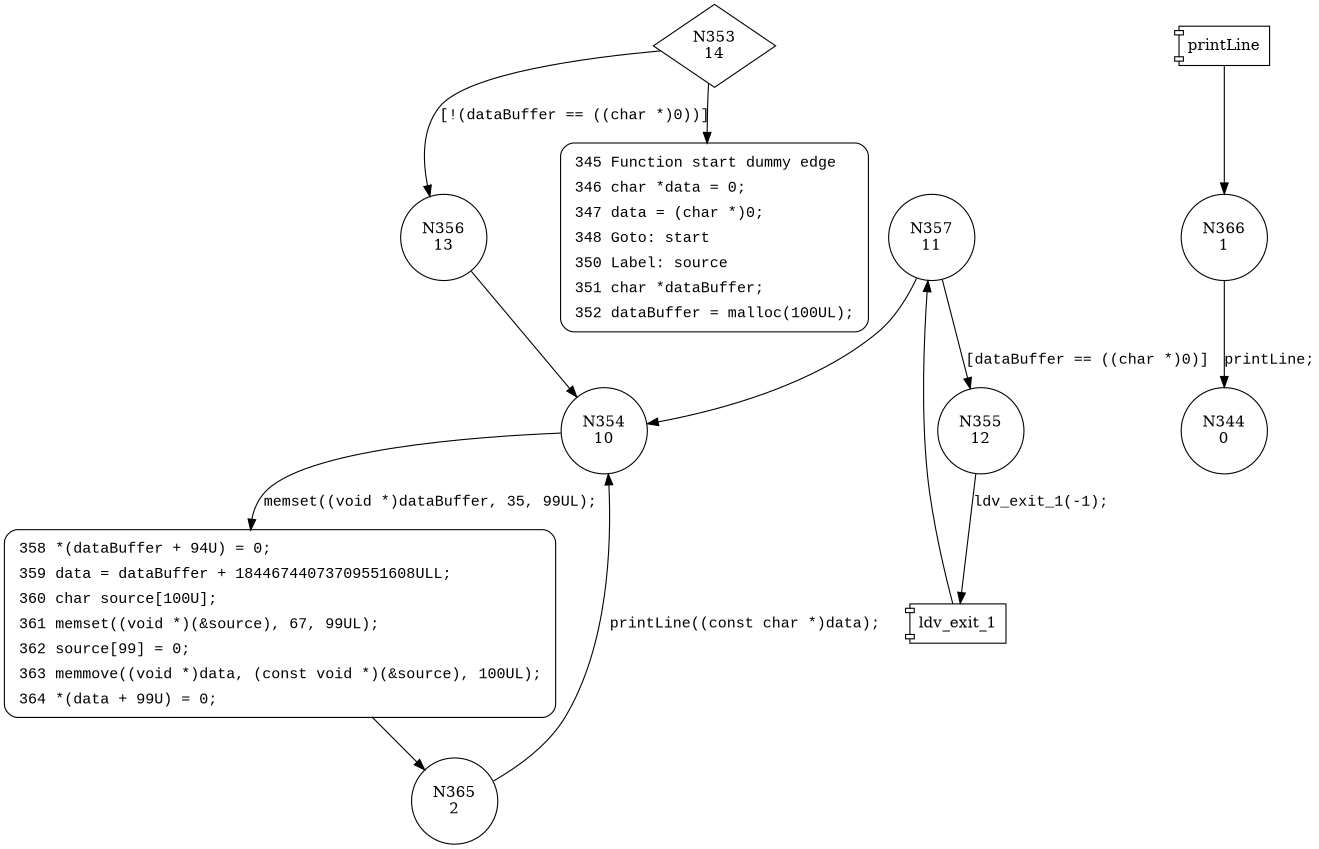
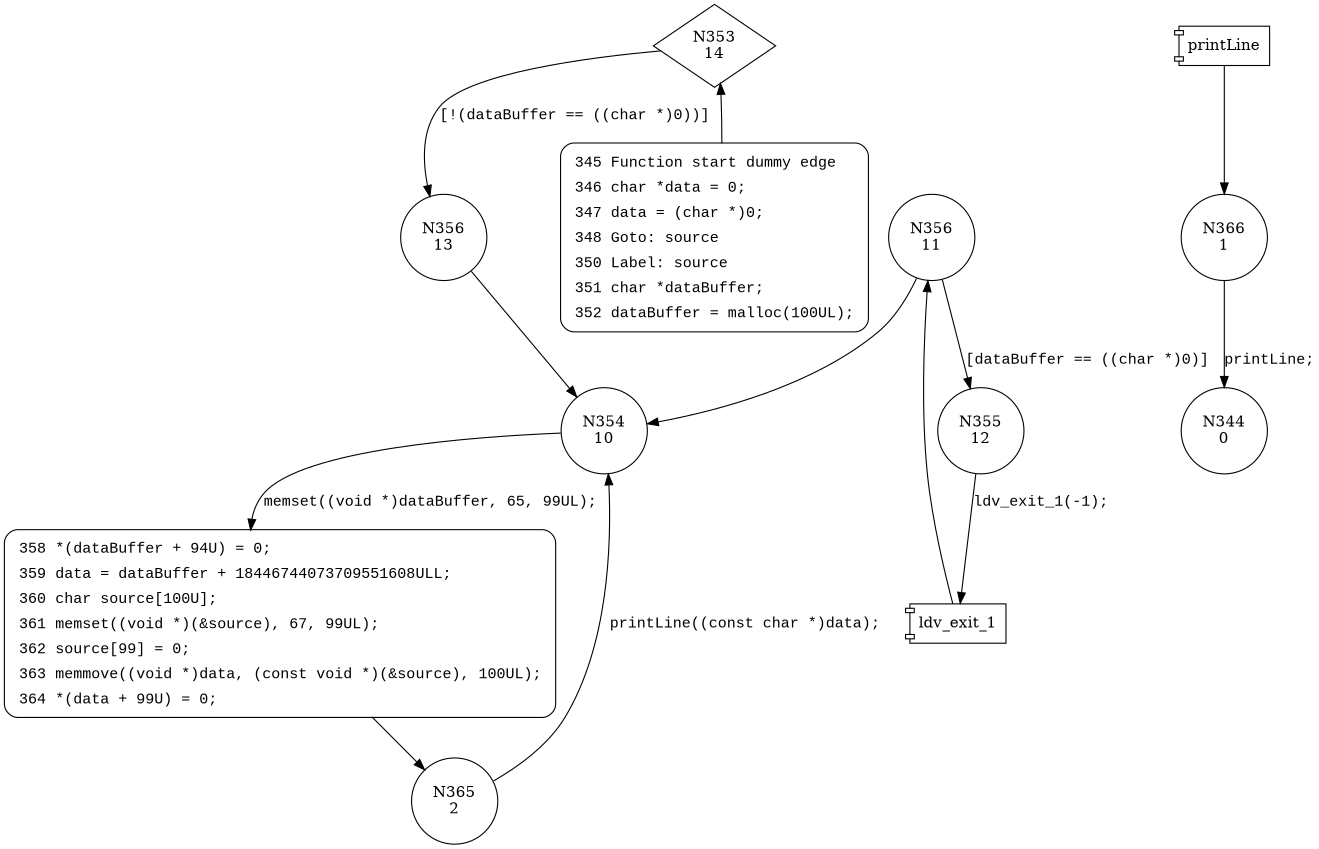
edge "N353 14" -> "345": reversed
node "345": text "Goto: start" -> "Goto: source"
node "N357 11": label "N357 11" -> "N356 11"
edge "N354 10" -> "358": label "memset((void *)dataBuffer, 35, 99UL);" -> "memset((void *)dataBuffer, 65, 99UL);"
